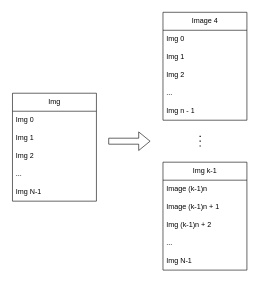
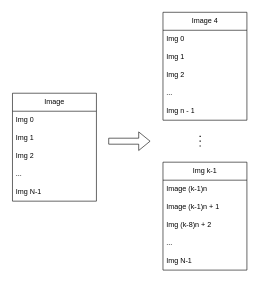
node "Img": label "Img" -> "Image"
node "Img (k-1)n + 2": label "Img (k-1)n + 2" -> "Img (k-8)n + 2"
